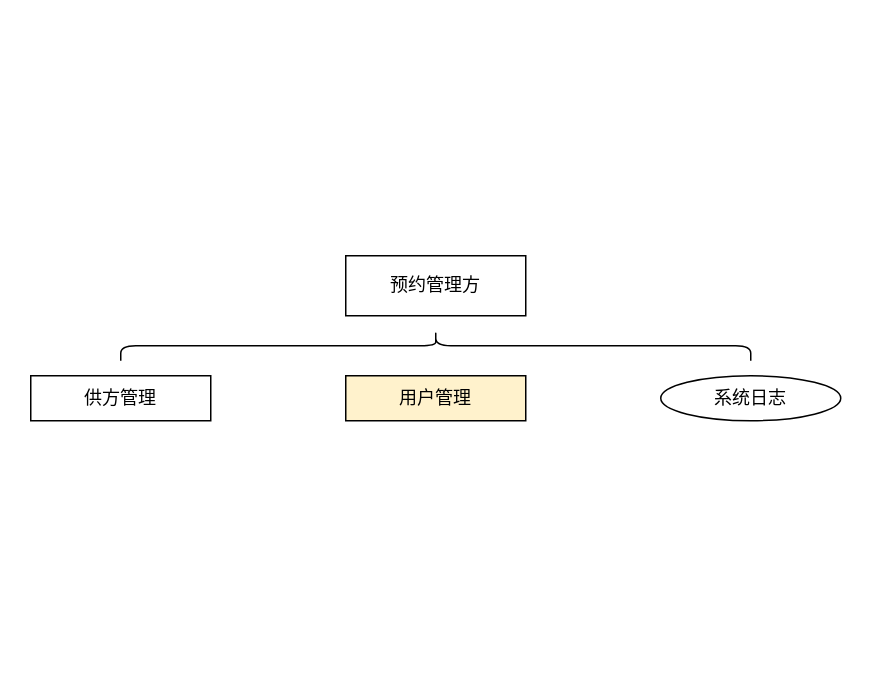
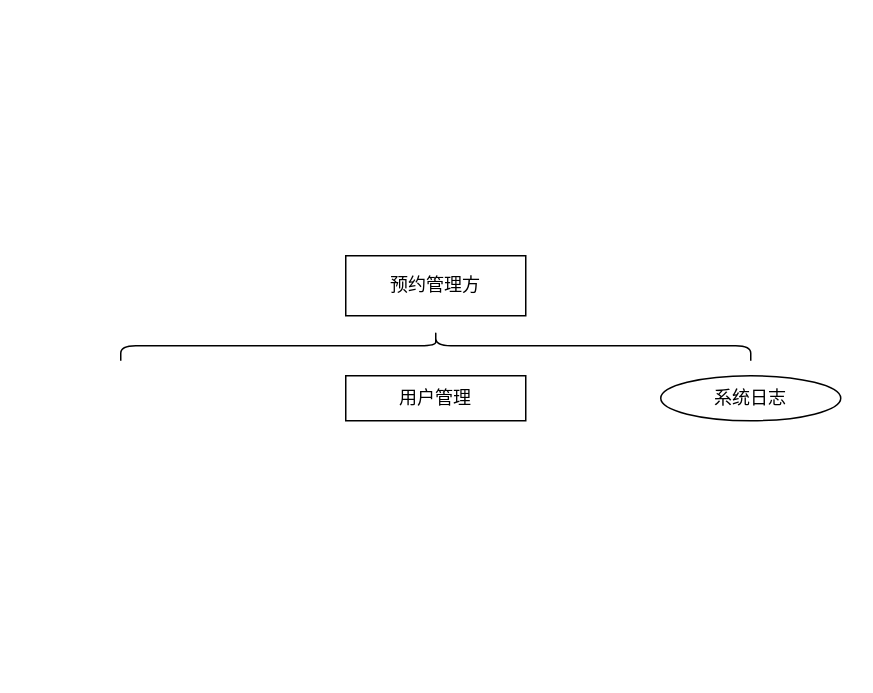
node "供方管理": removed
node "用户管理": fillcolor #fff2cc -> #ffffff
